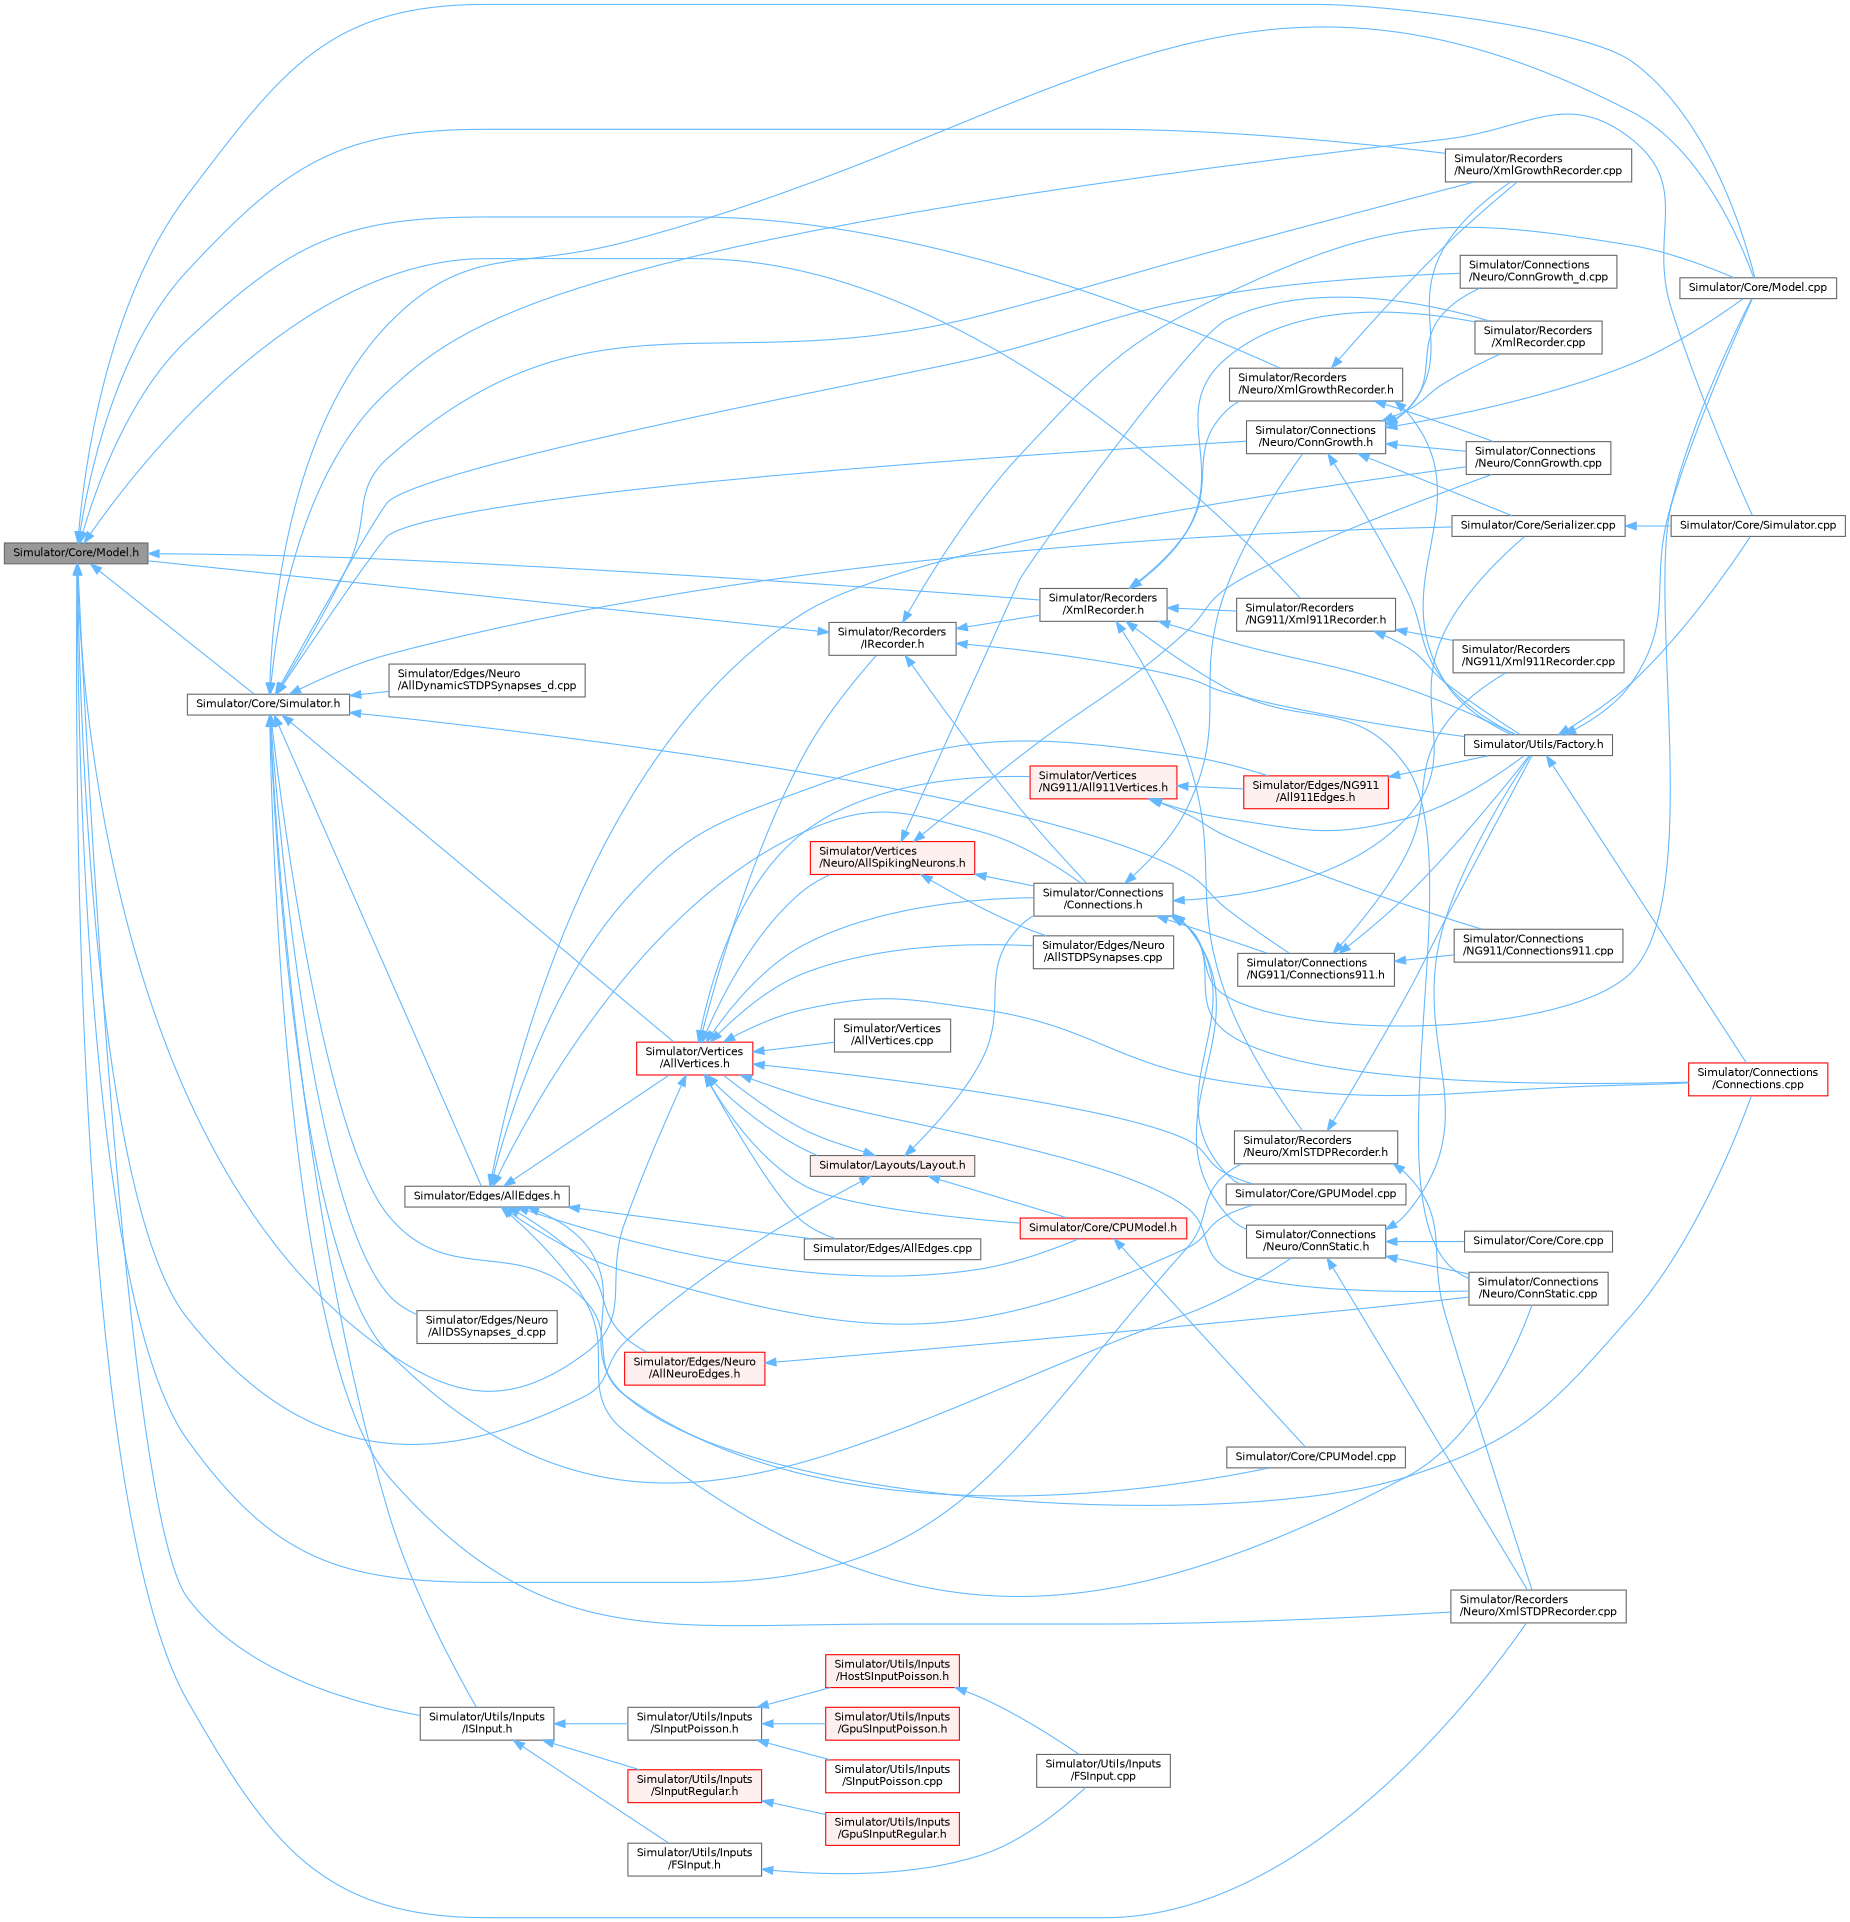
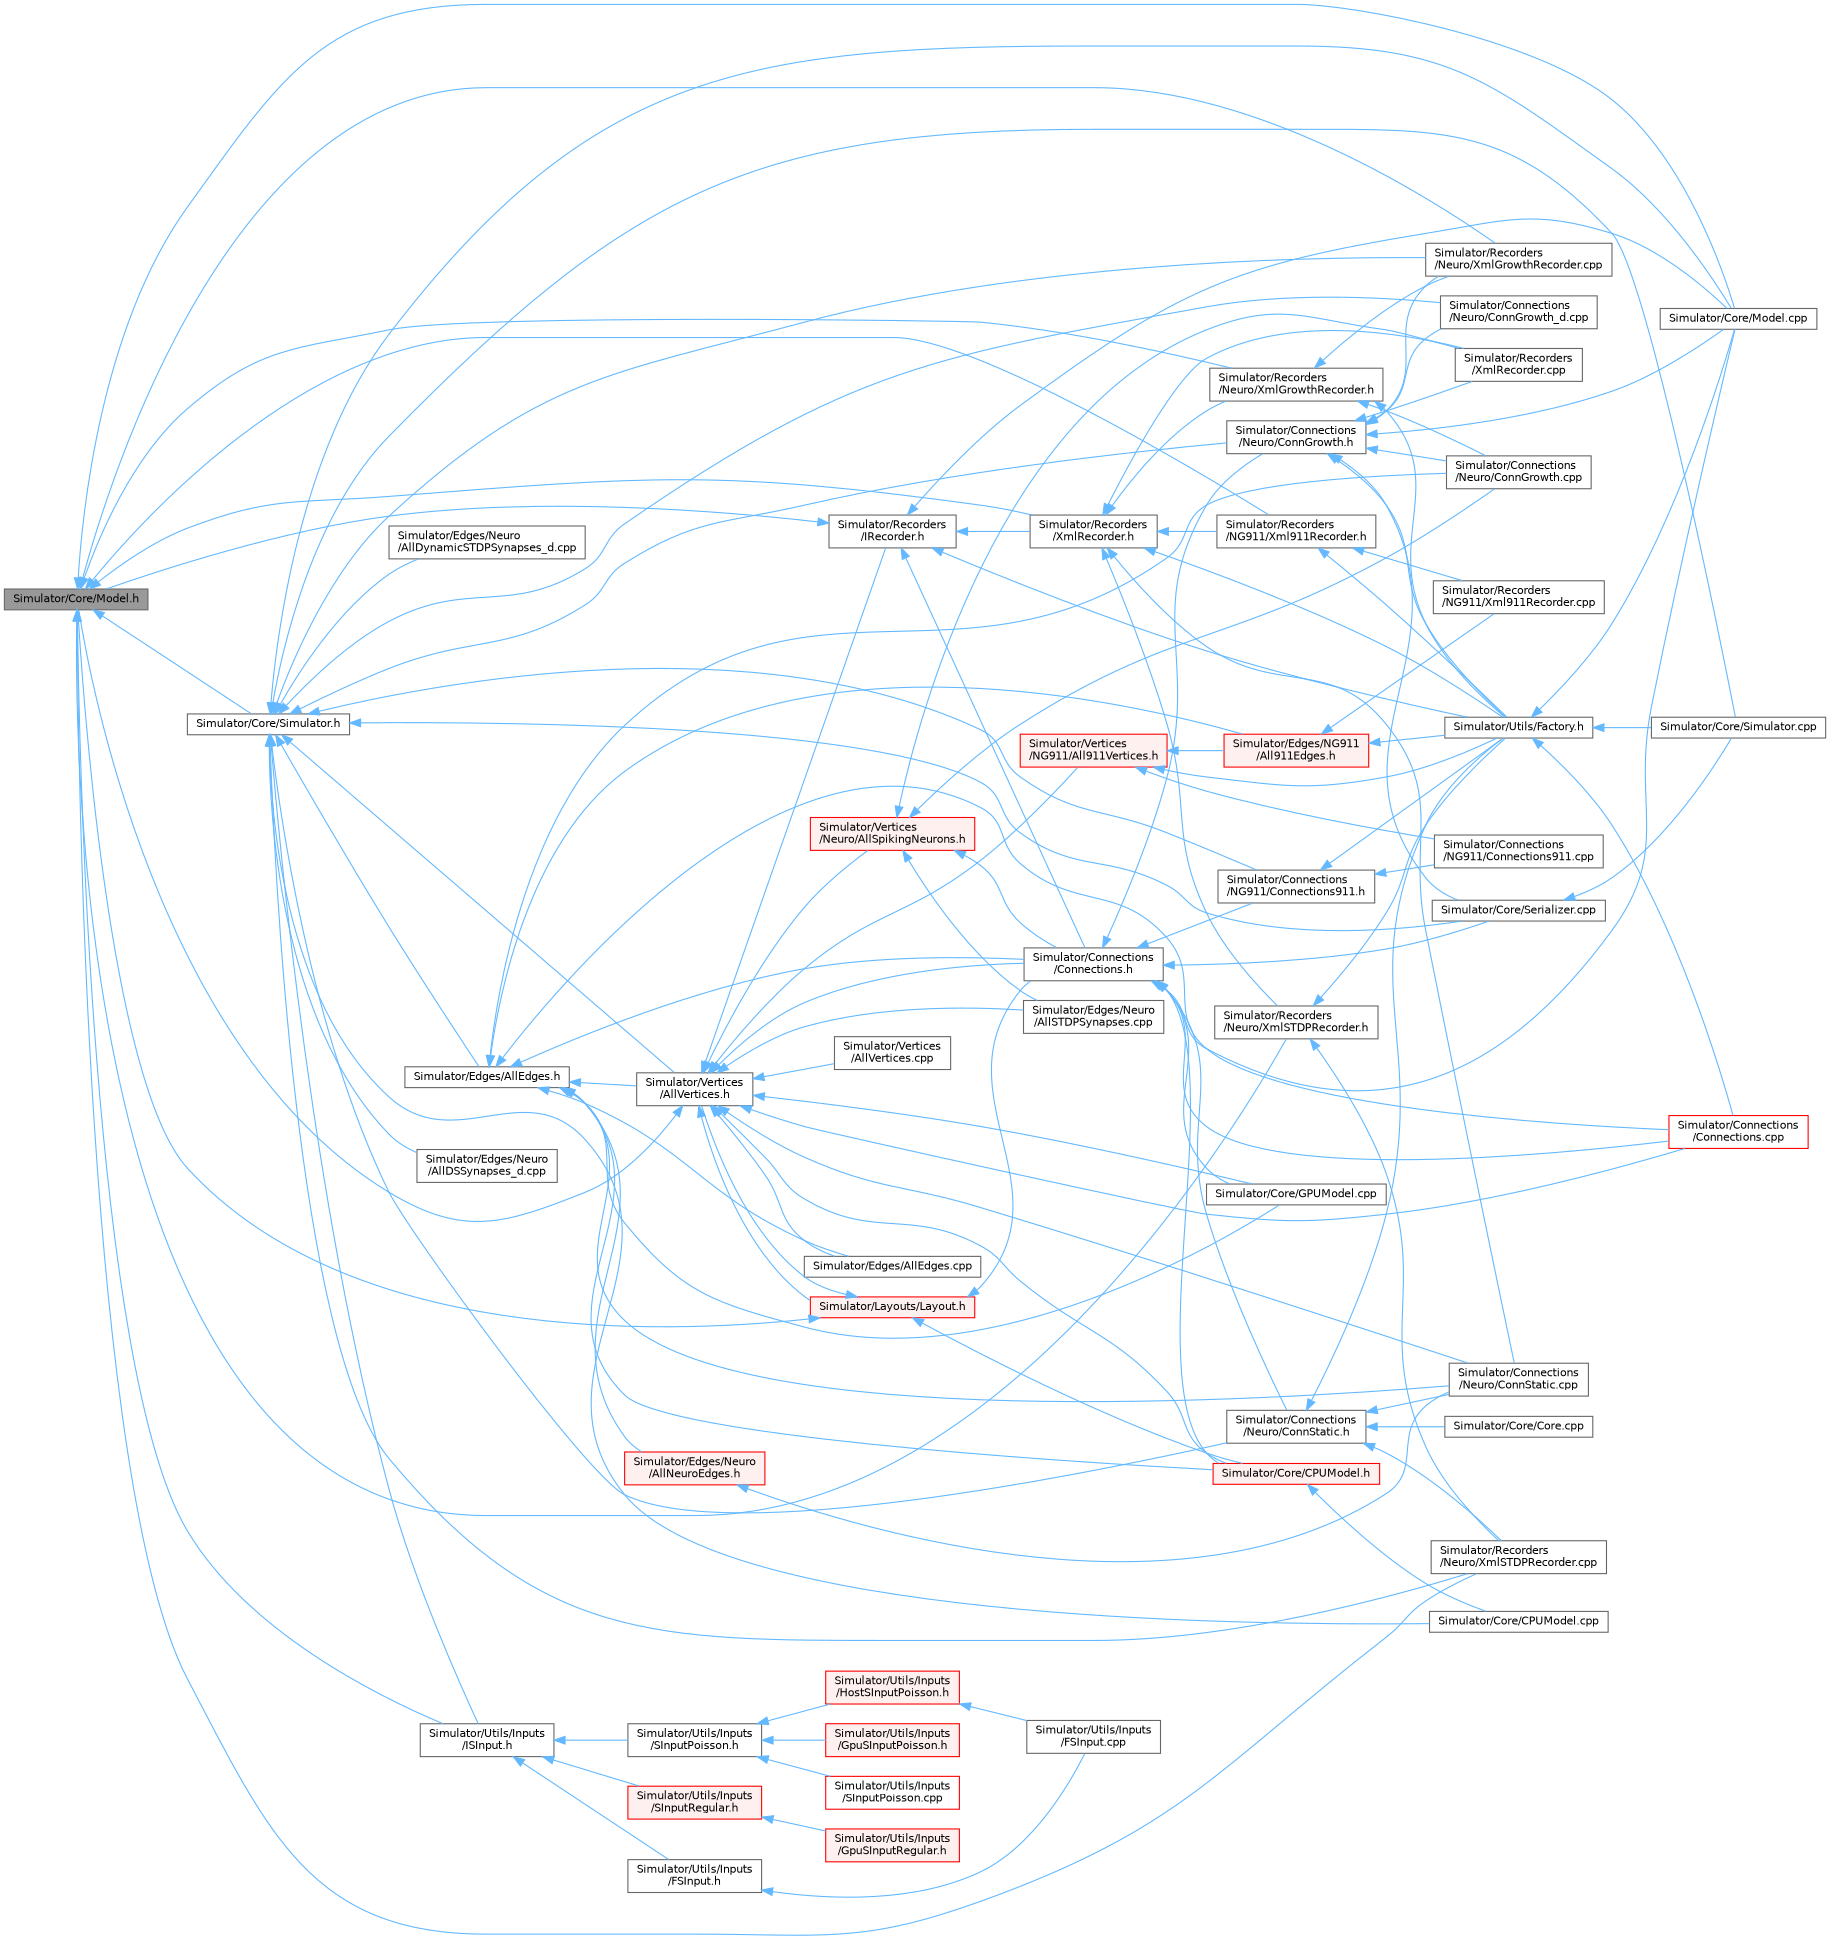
edge "Simulator/Recorders /NG911/Xml911Recorder.cpp" -> "Simulator/Connections /NG911/Connections911.h": now "Simulator/Recorders /NG911/Xml911Recorder.cpp" -> "Simulator/Edges/NG911 /All911Edges.h"
node "Simulator/Vertices /AllVertices.h": color red -> grey40
node "Simulator/Layouts/Layout.h": color grey40 -> red
edge "Simulator/Core/CPUModel.h" -> "Simulator/Connections /Connections.h": added
